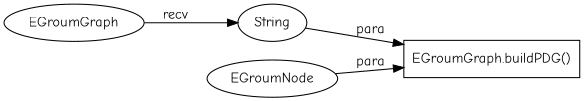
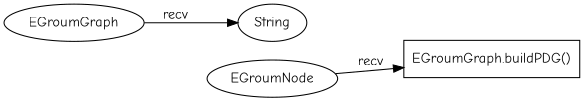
edge "String" -> "EGroumGraph.buildPDG()": removed, label "para"
edge "EGroumNode" -> "EGroumGraph.buildPDG()": label "para" -> "recv"
